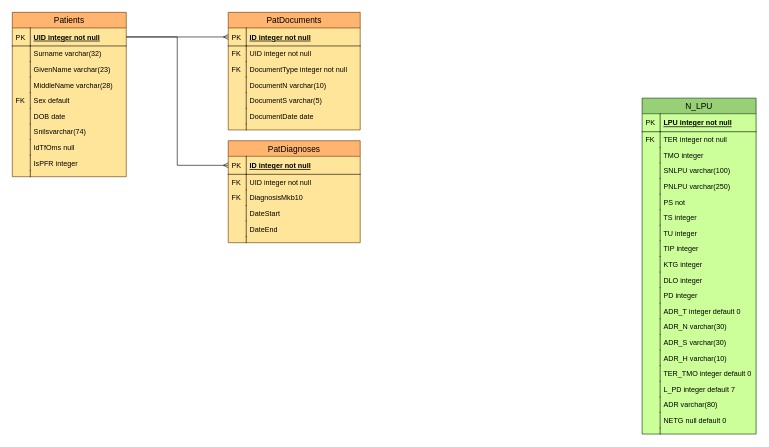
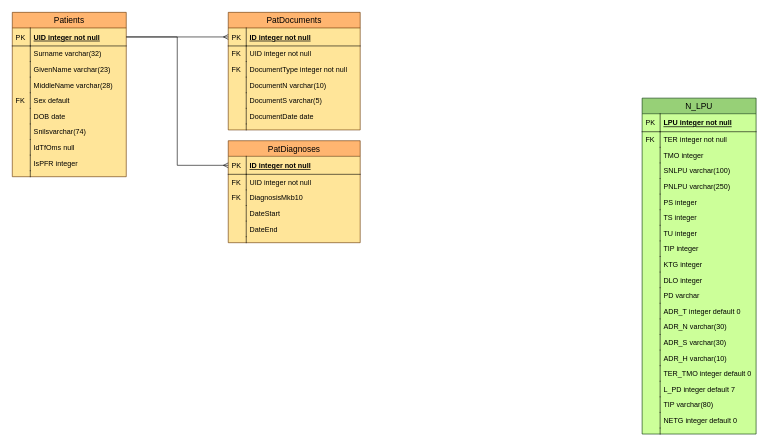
node "PS not": label "PS not" -> "PS integer"
node "PD integer": label "PD integer" -> "PD varchar"
node "ADR varchar(80)": label "ADR varchar(80)" -> "TIP varchar(80)"
node "NETG null default 0": label "NETG null default 0" -> "NETG integer default 0"
